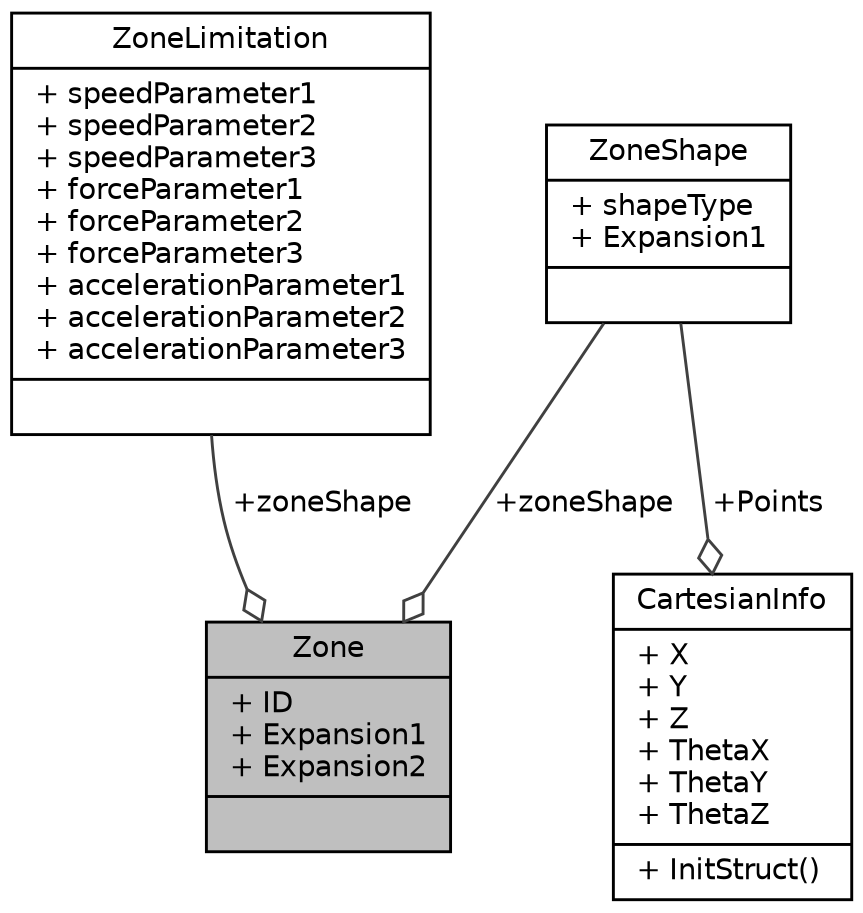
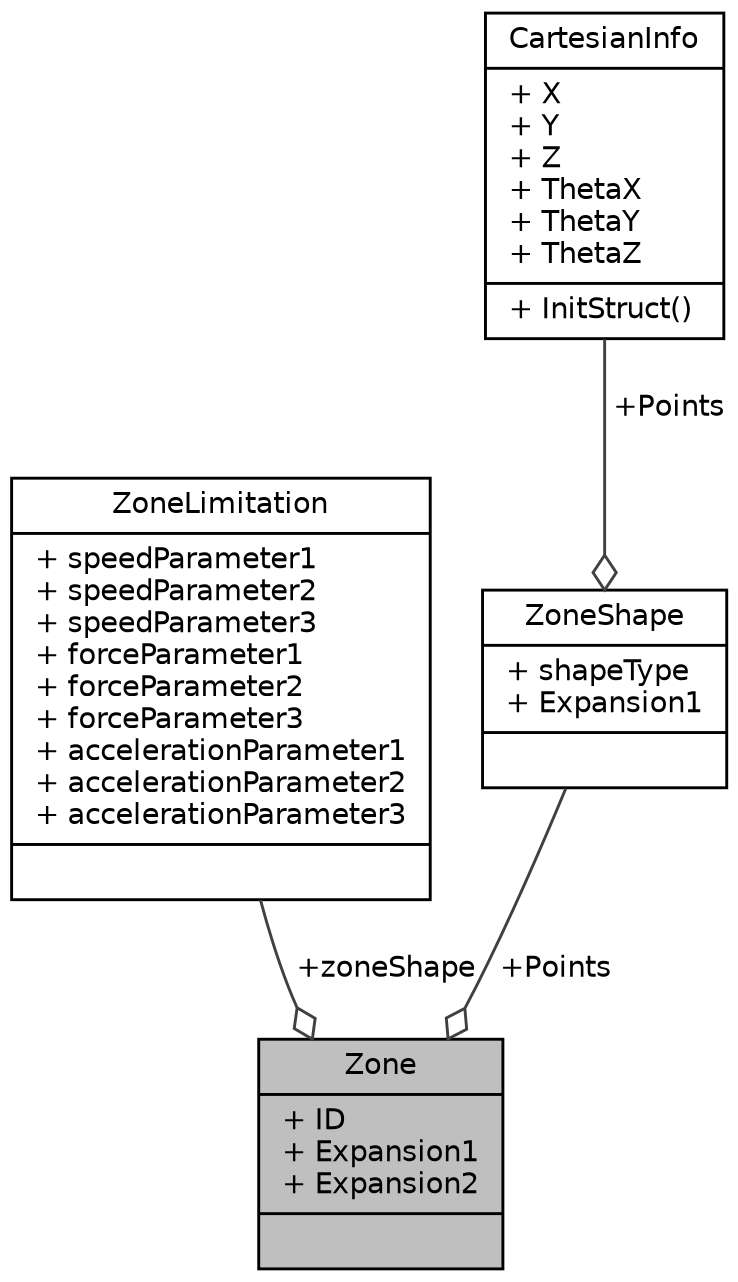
edge "ZoneShape" -> "CartesianInfo": reversed
edge "ZoneShape" -> "Zone": label " +zoneShape" -> " +Points"
